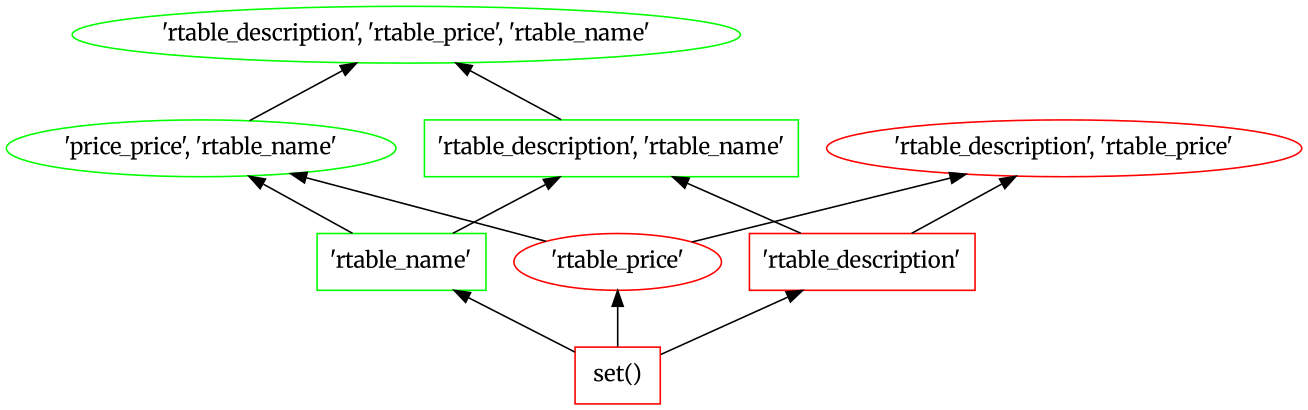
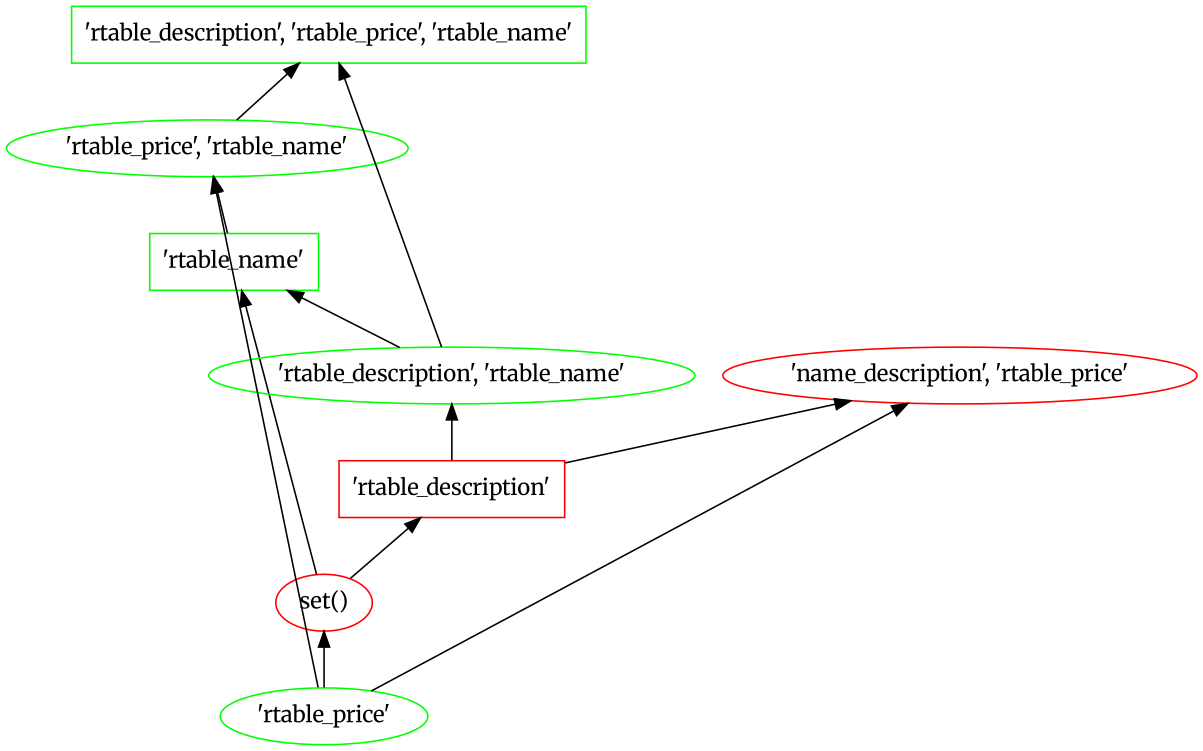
node "'rtable_description', 'rtable_price', 'rtable_name'": shape ellipse -> box
node "'price_price', 'rtable_name'": label "'price_price', 'rtable_name'" -> "'rtable_price', 'rtable_name'"
node "'rtable_description', 'rtable_name'": shape box -> ellipse
node "'rtable_description', 'rtable_price'": label "'rtable_description', 'rtable_price'" -> "'name_description', 'rtable_price'"
edge "'rtable_name'" -> "'rtable_description', 'rtable_name'": reversed
node "'rtable_price'": color red -> green
edge "set()" -> "'rtable_price'": reversed
node "set()": shape box -> ellipse
